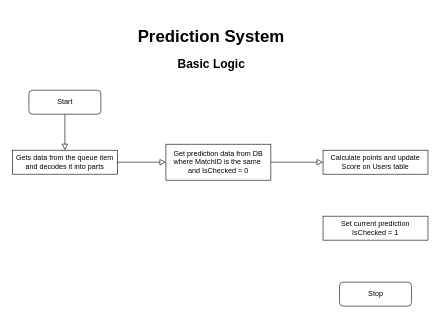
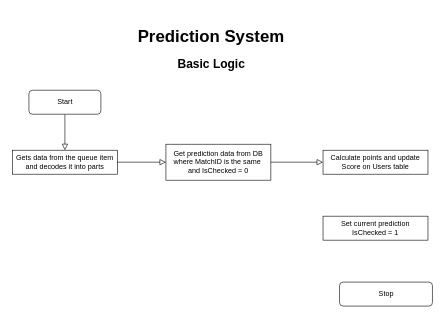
node "Stop": size 72x24 -> 93x24
